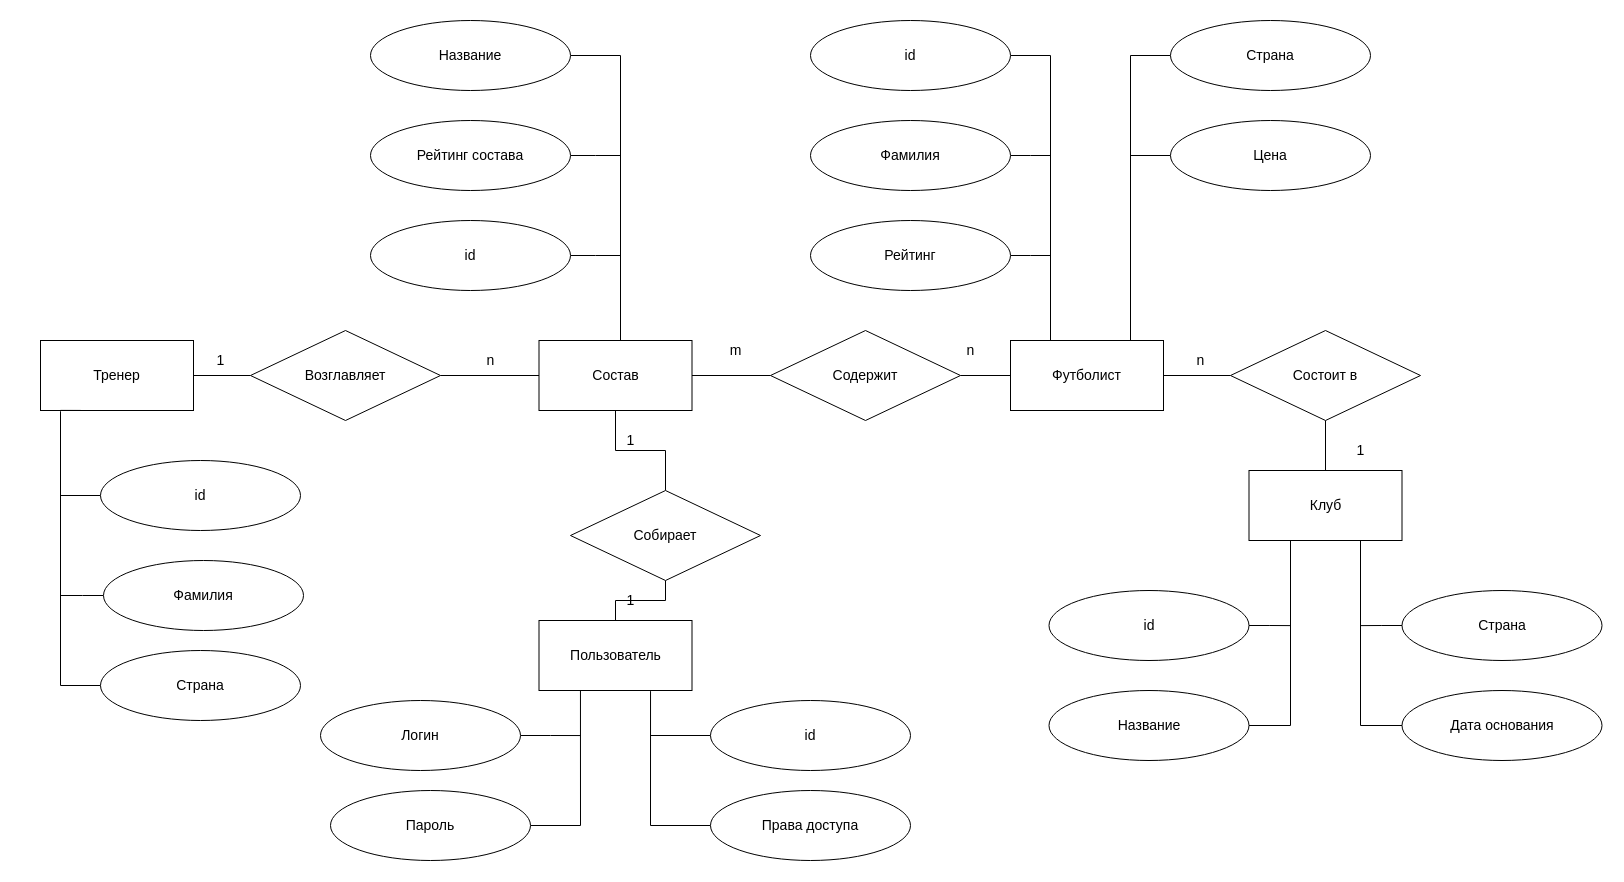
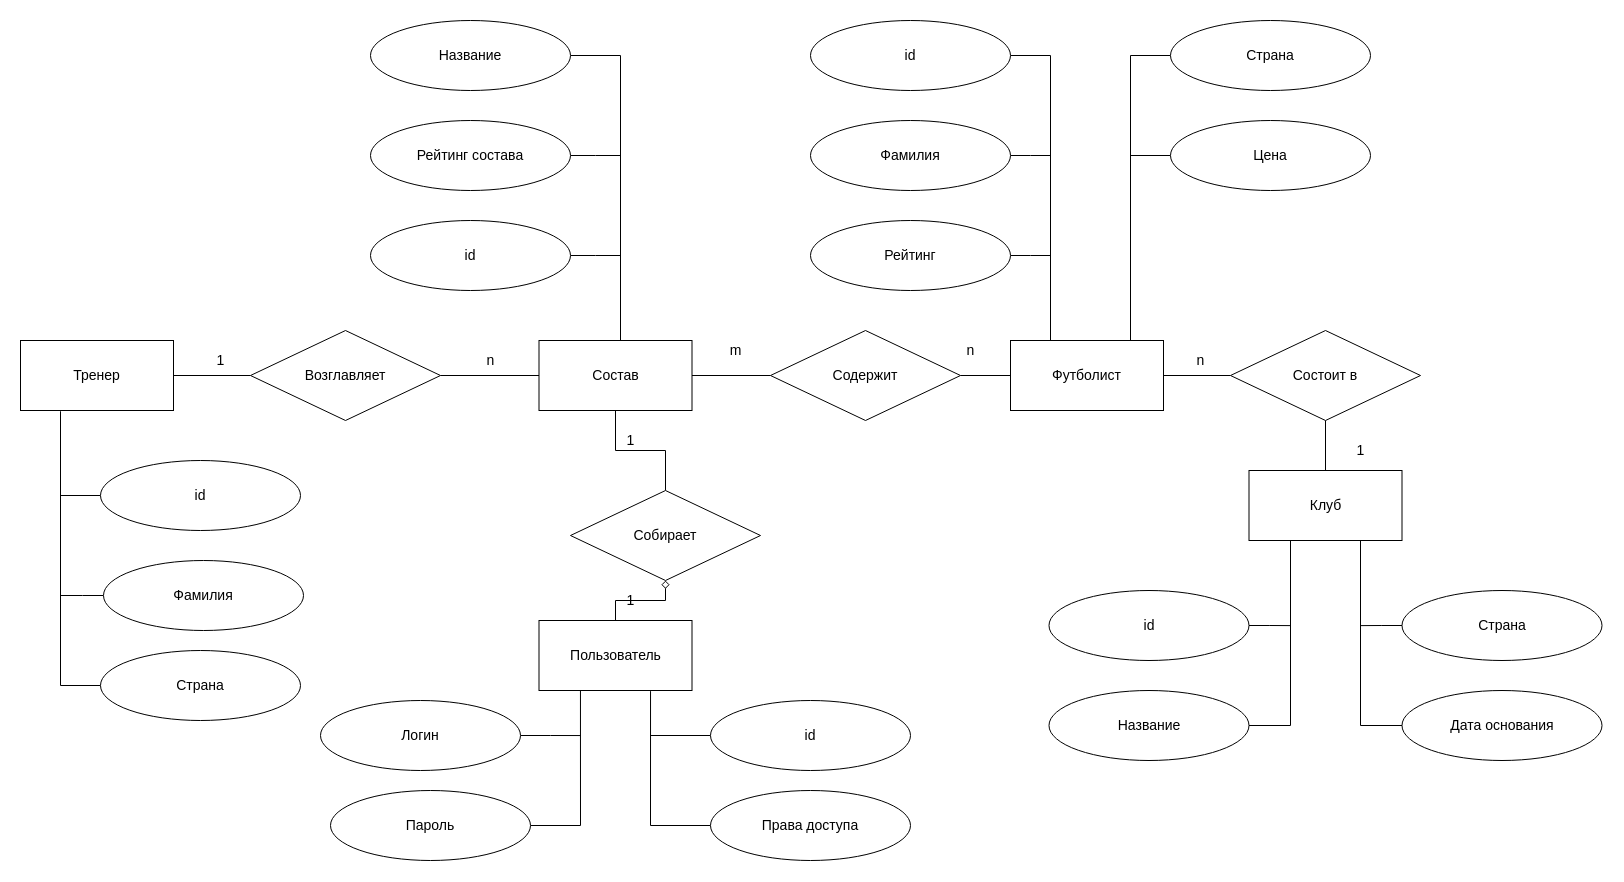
node "Тренер": moved (117, 376) -> (97, 376)
edge "Собирает" -- "Пользователь": arrowhead none -> diamond
